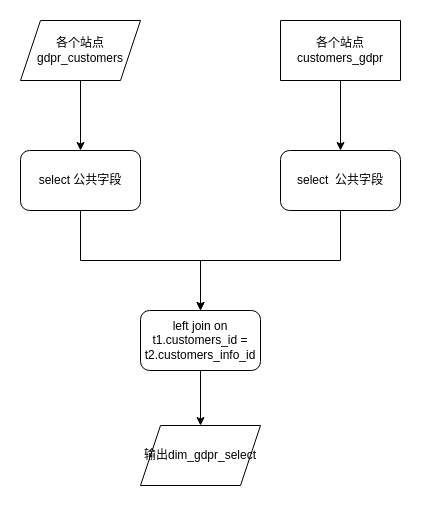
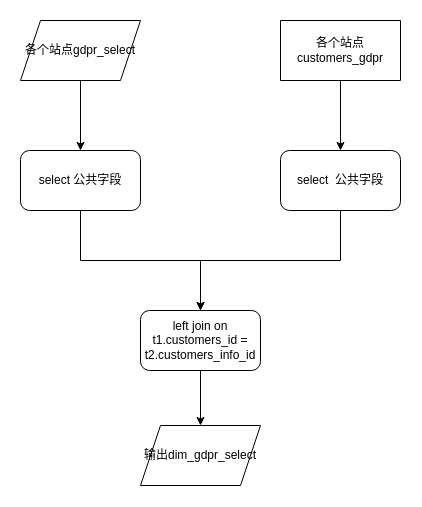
node "各个站点gdpr_customers": label "各个站点gdpr_customers" -> "各个站点gdpr_select"
